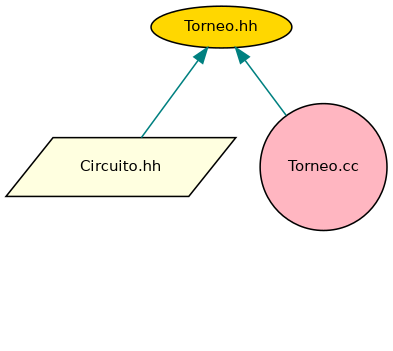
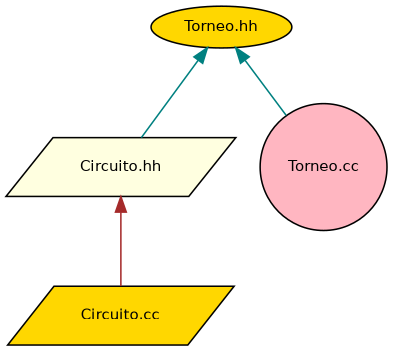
node "Circuito.cc": added
